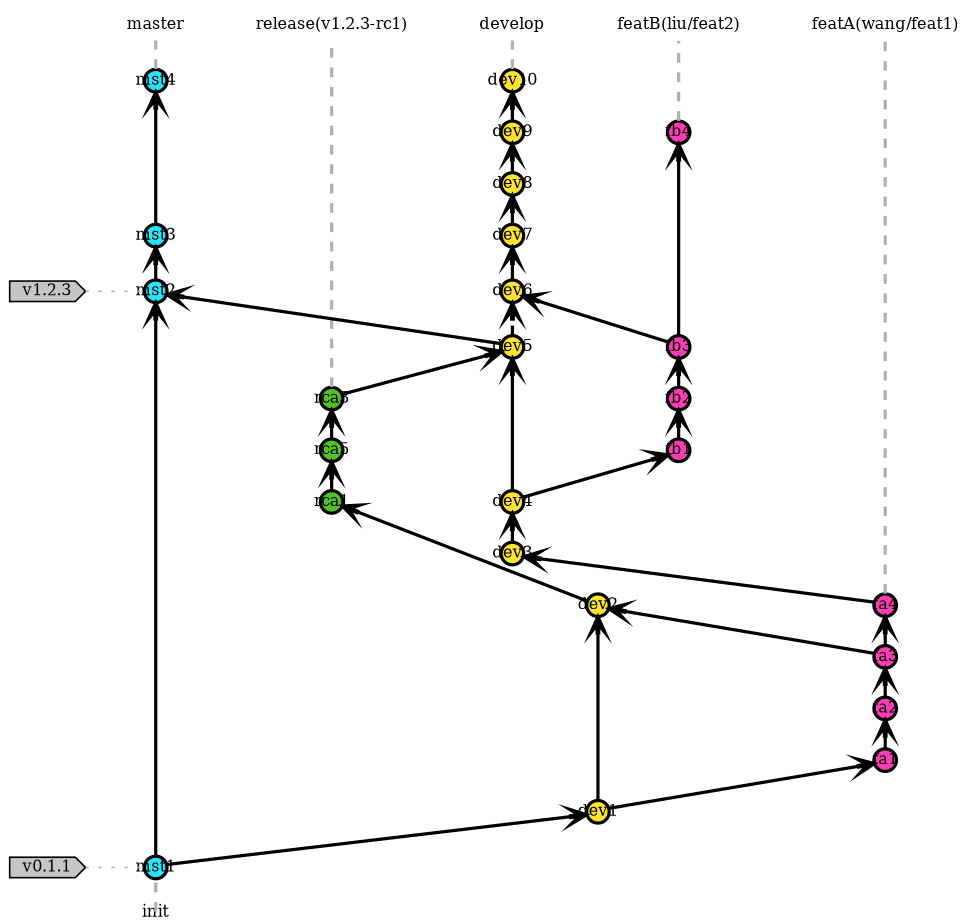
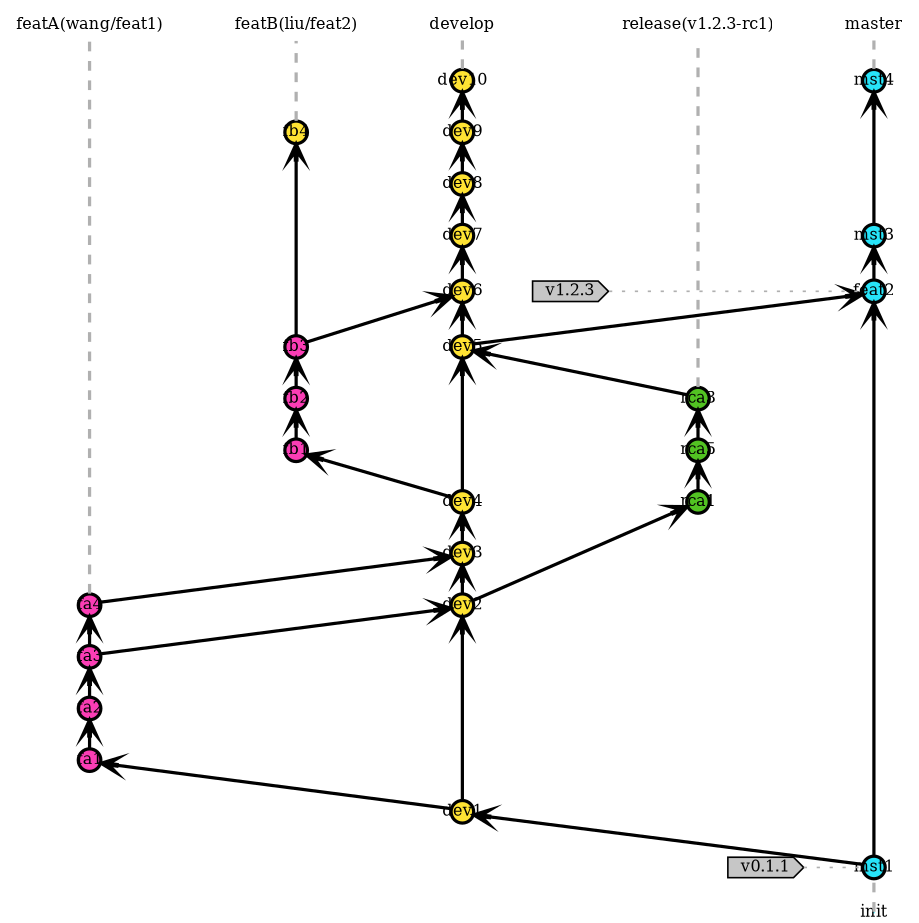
node "fb4": fillcolor #fb3db5 -> #ffe333
node "mst2": label "mst2" -> "feat2"
edge "dev5" -> "dev6": style dashed -> solid
edge "dev2" -> "dev3": added
